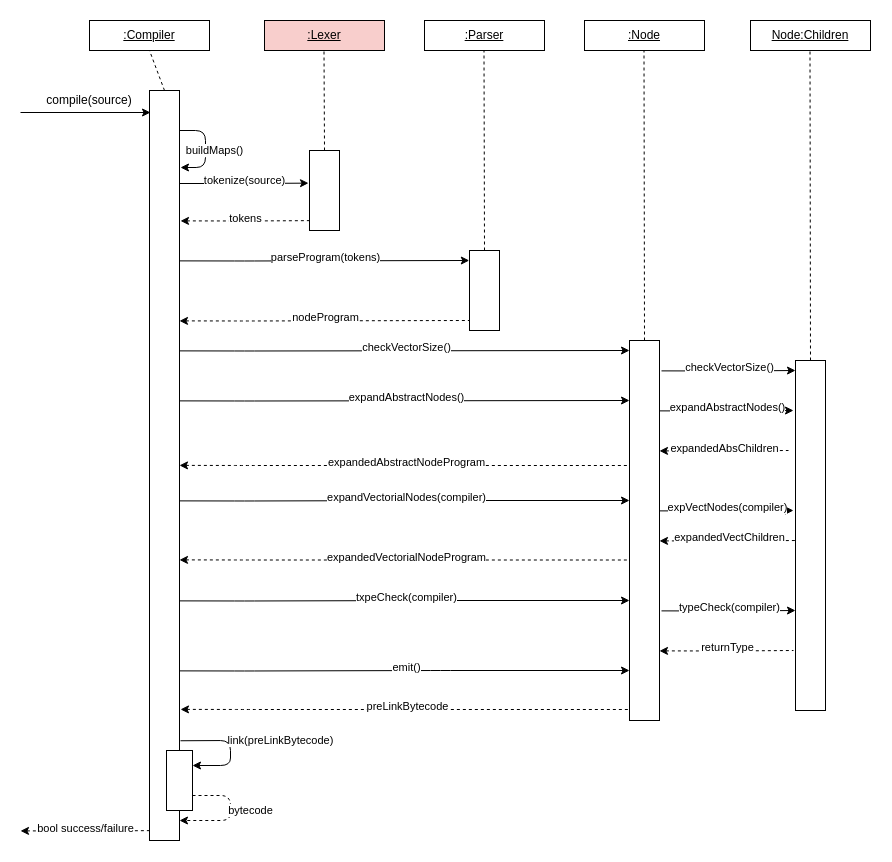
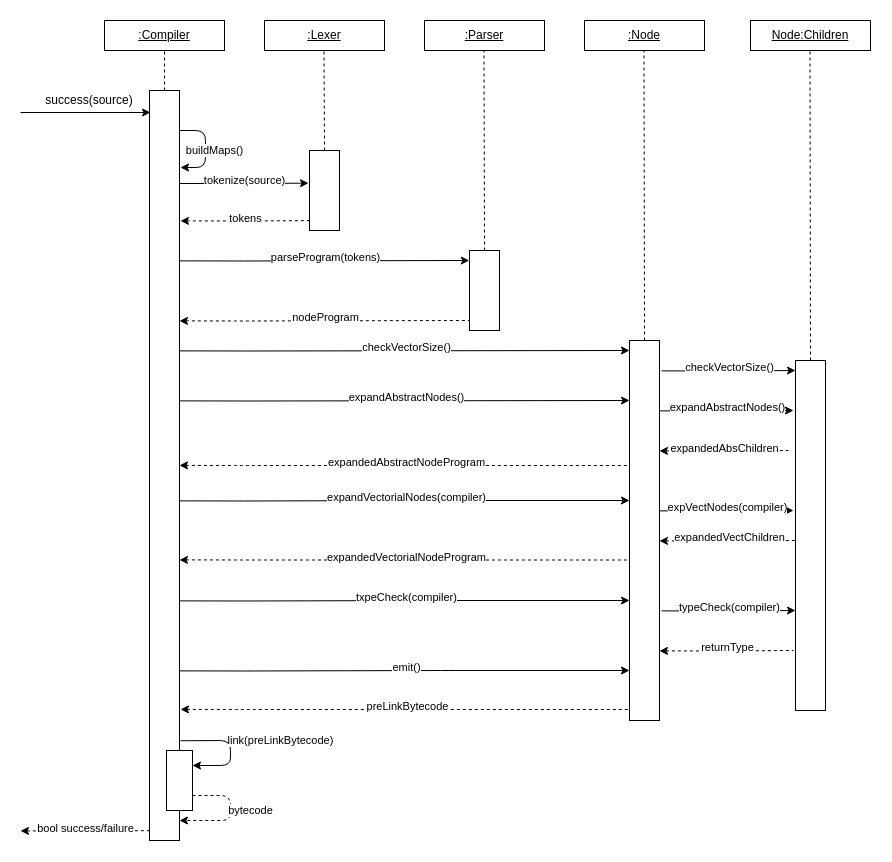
node ":Compiler": moved (150, 36) -> (165, 36)
node ":Lexer": fillcolor #f8cecc -> #ffffff
node "compile(source)": label "compile(source)" -> "success(source)"
